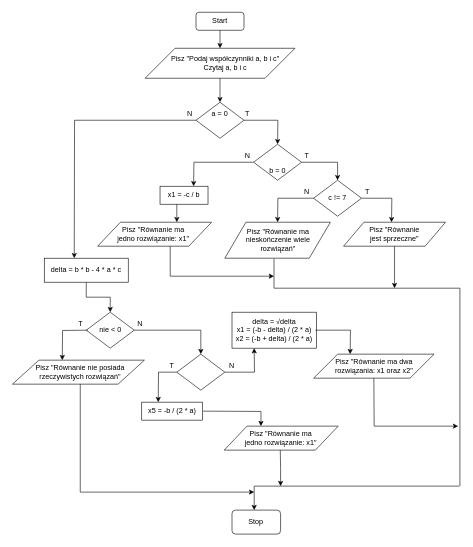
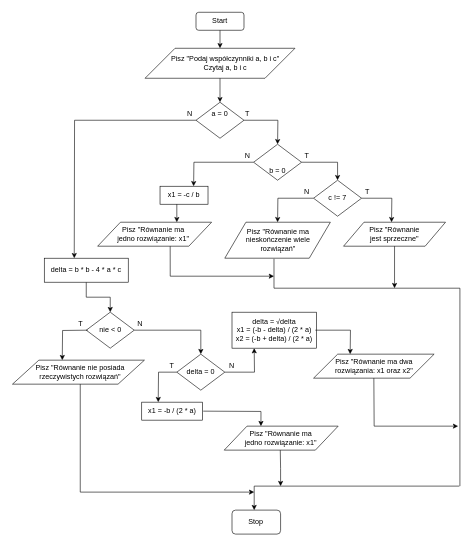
node "delta = 0": added
node "x5 = -b / (2 * a)": label "x5 = -b / (2 * a)" -> "x1 = -b / (2 * a)"
